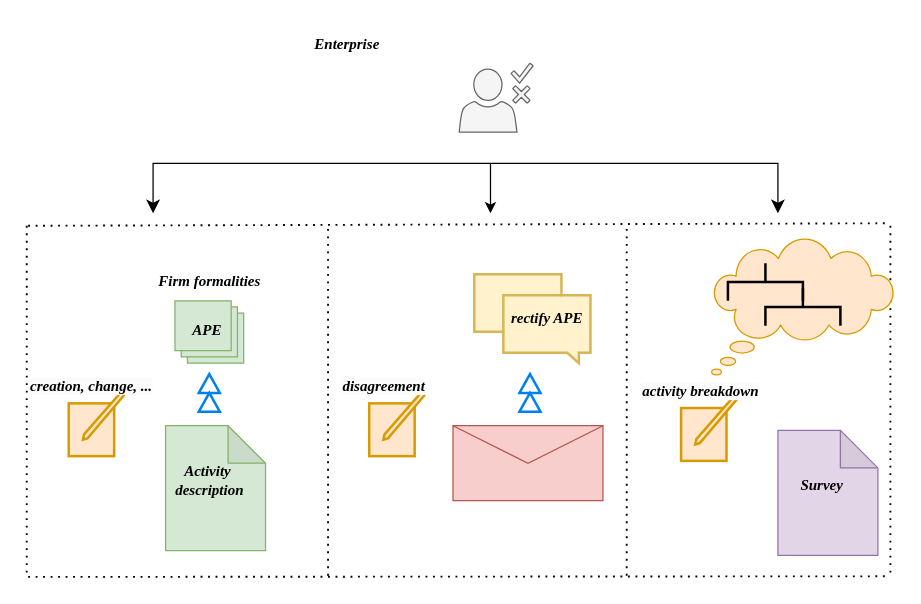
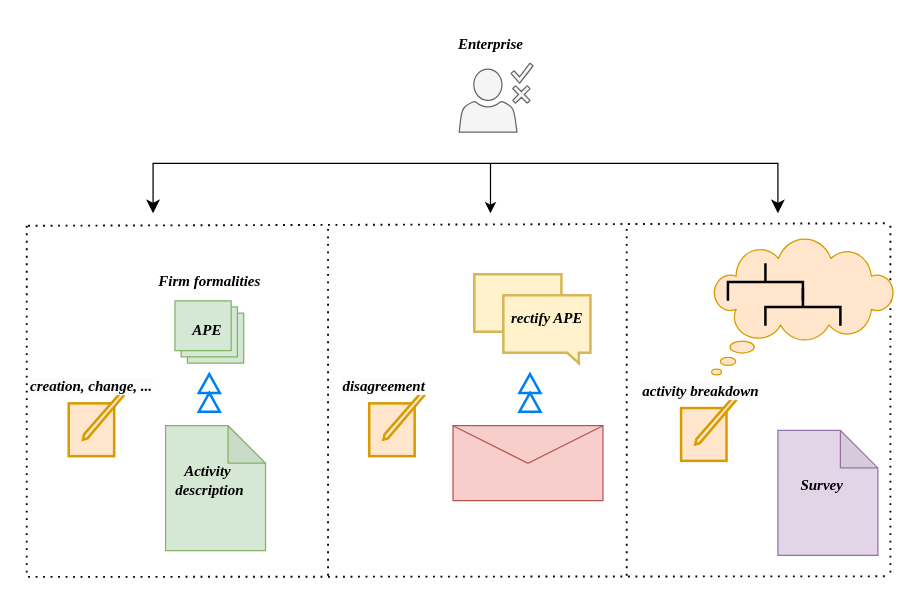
node "Enterprise": moved (347, 44) -> (491, 44)
